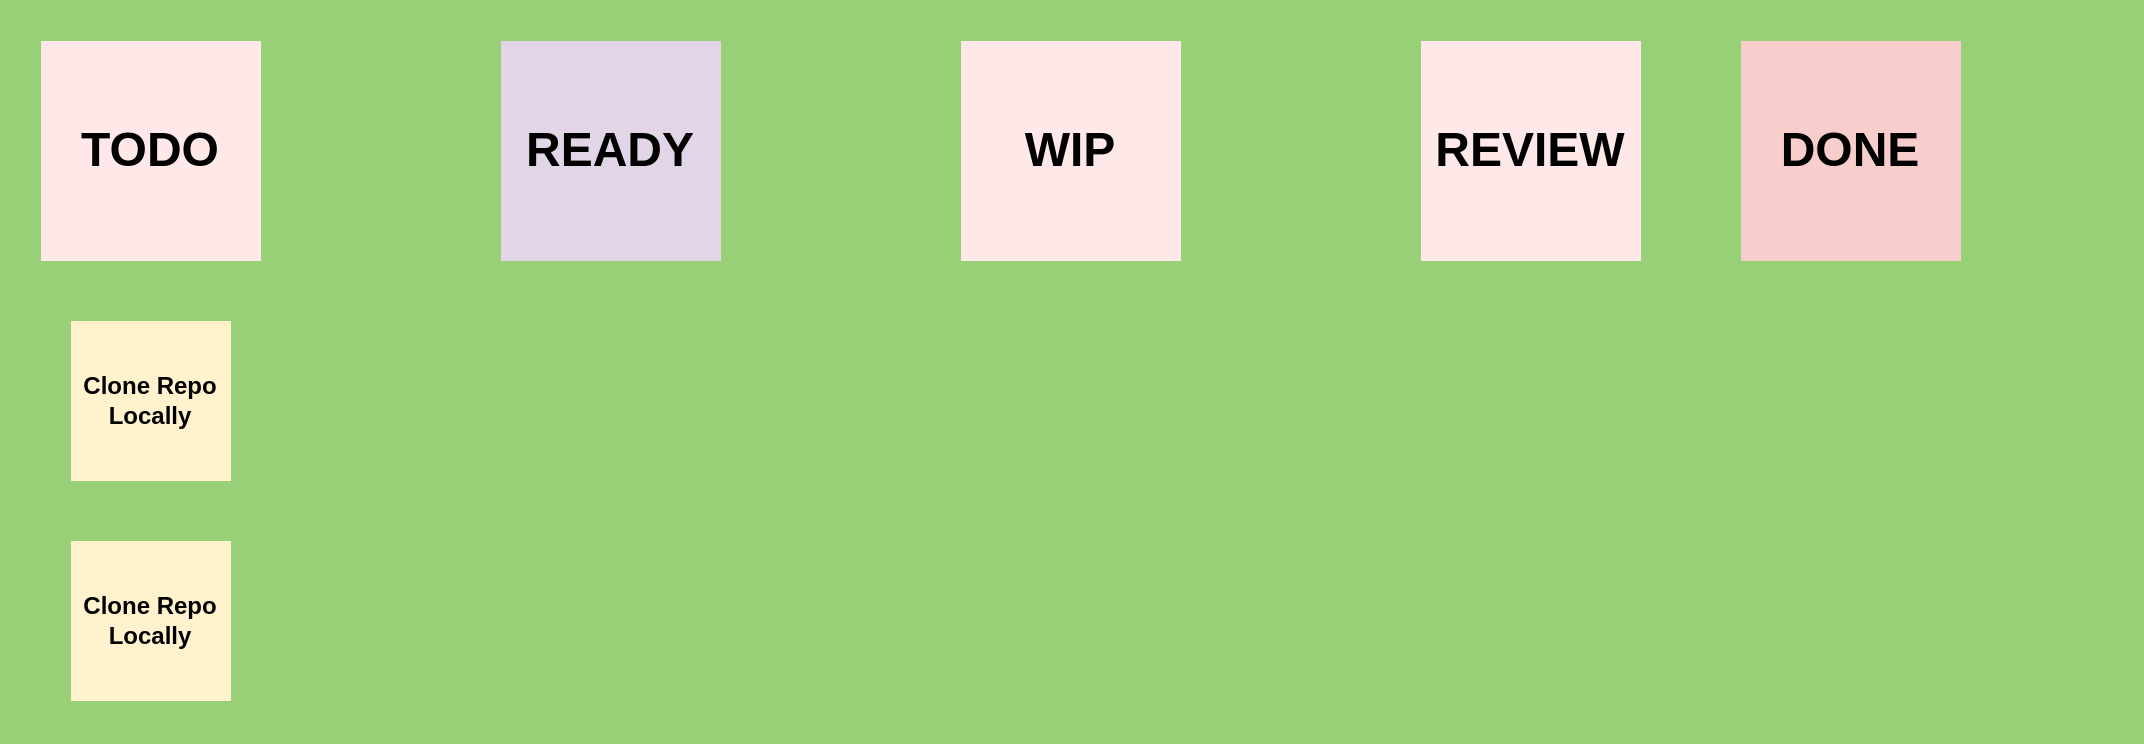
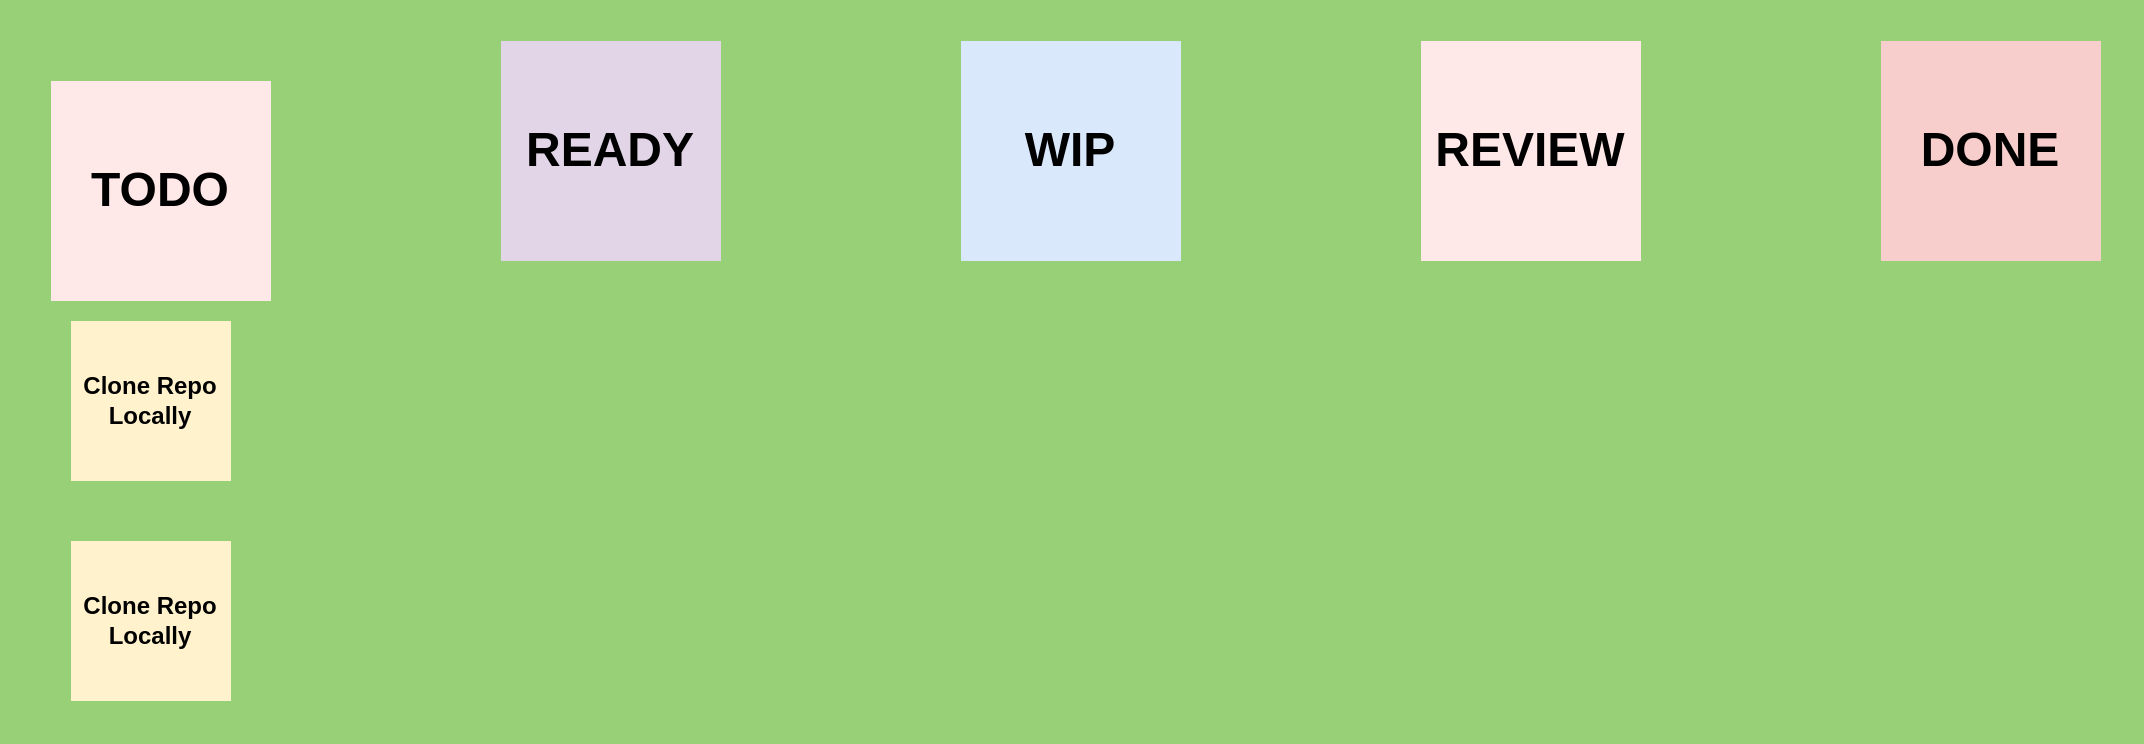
node "TODO": moved (151, 151) -> (161, 191)
node "WIP": fillcolor #ffe8e8 -> #dae8fc
node "DONE": moved (1851, 151) -> (1991, 151)
